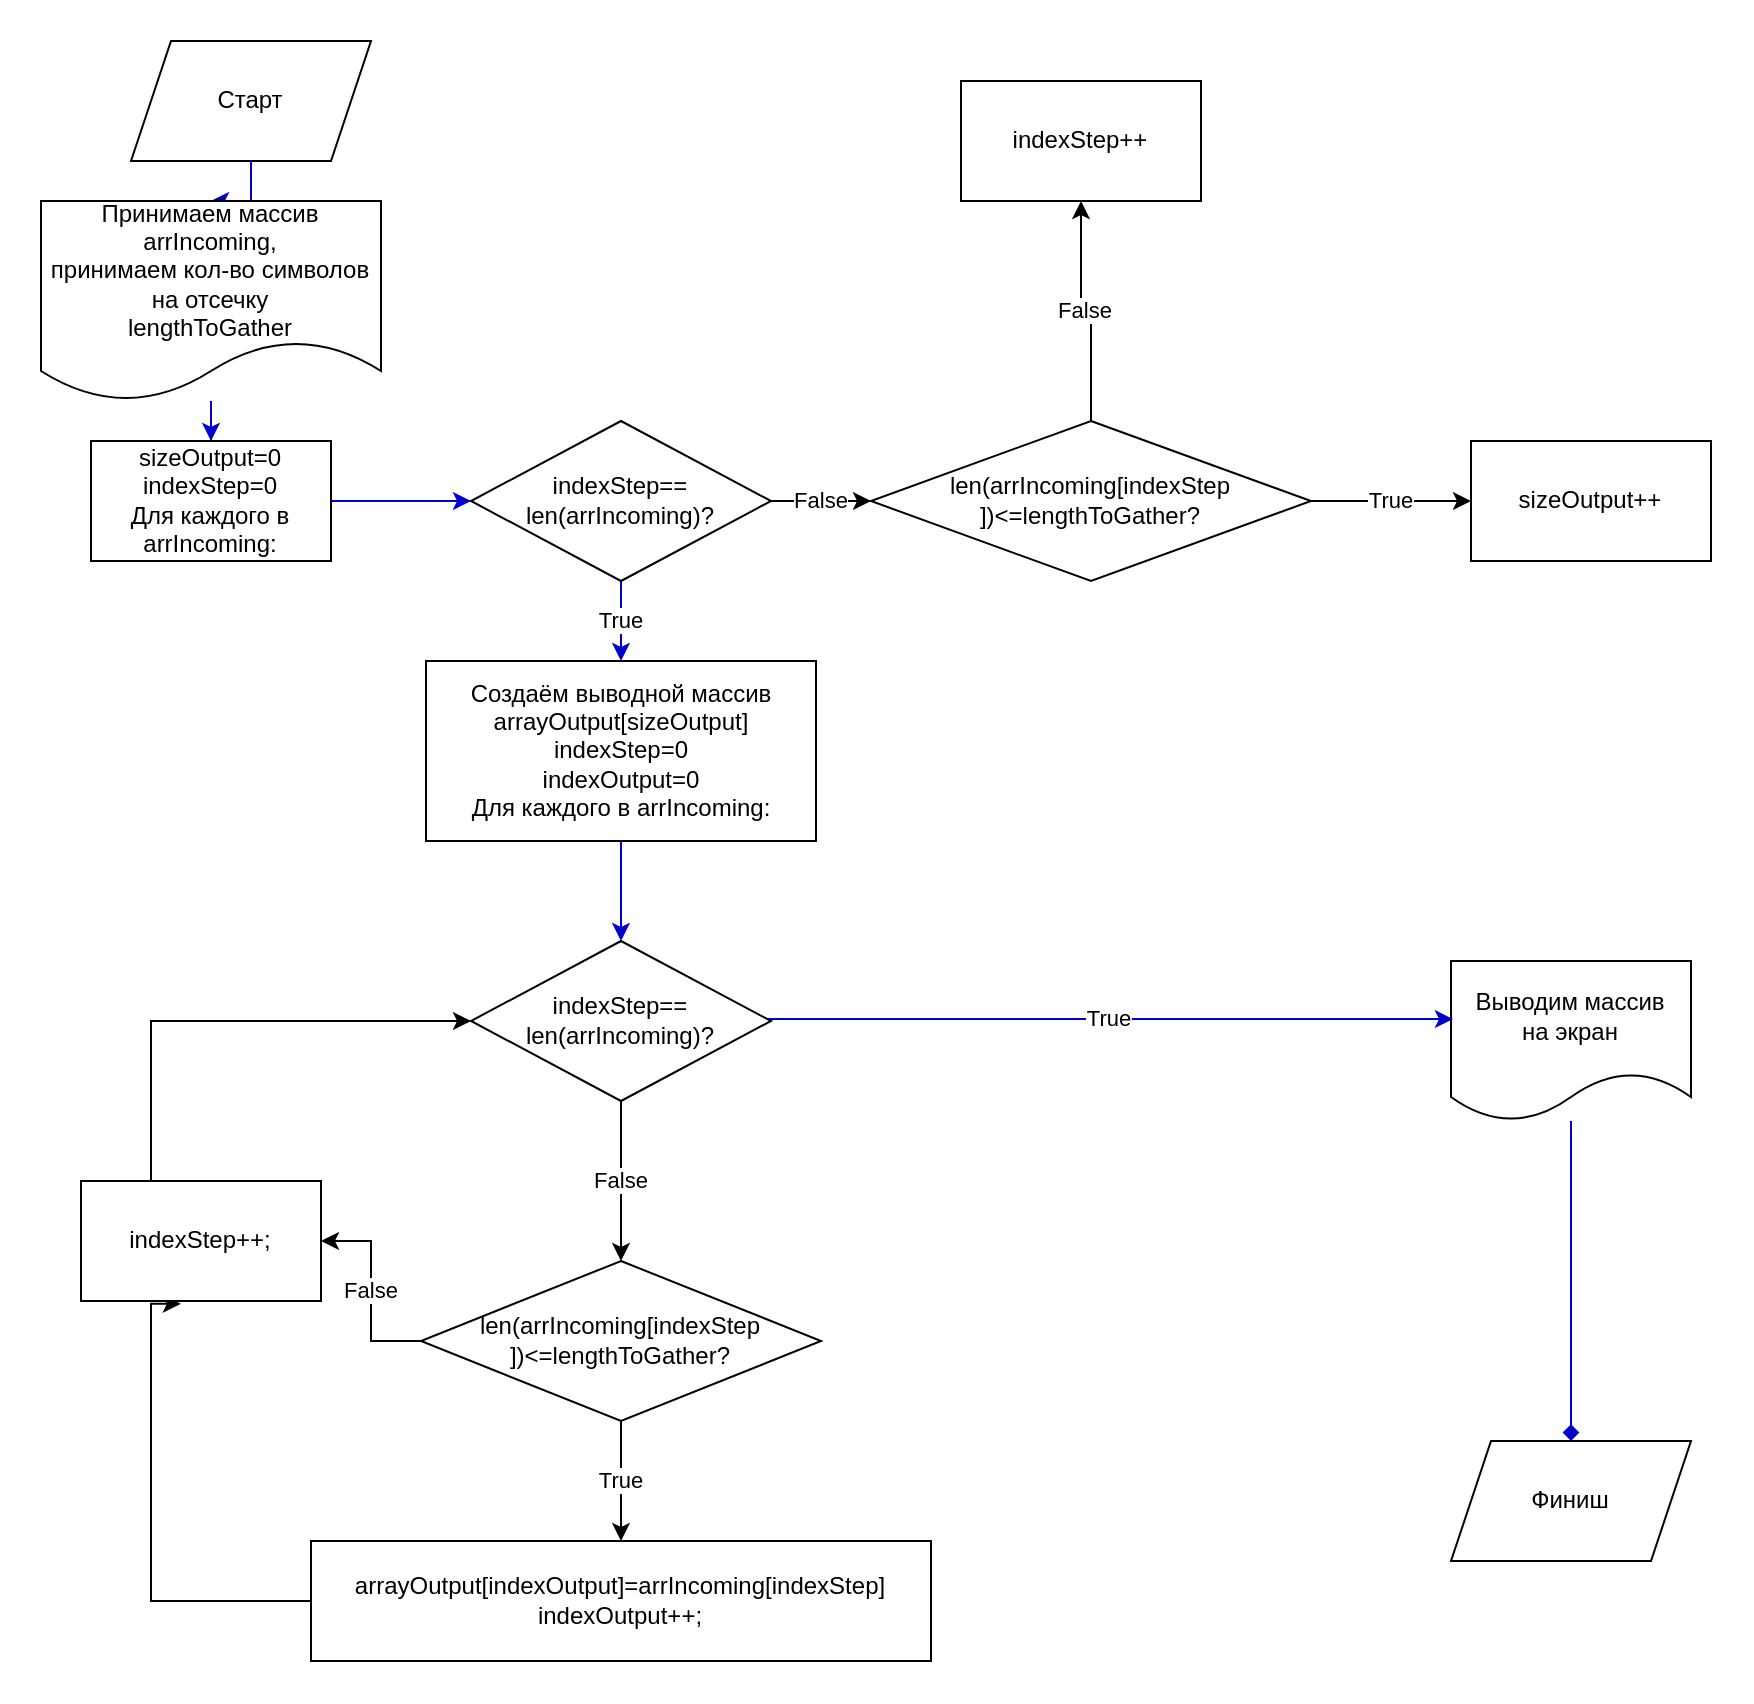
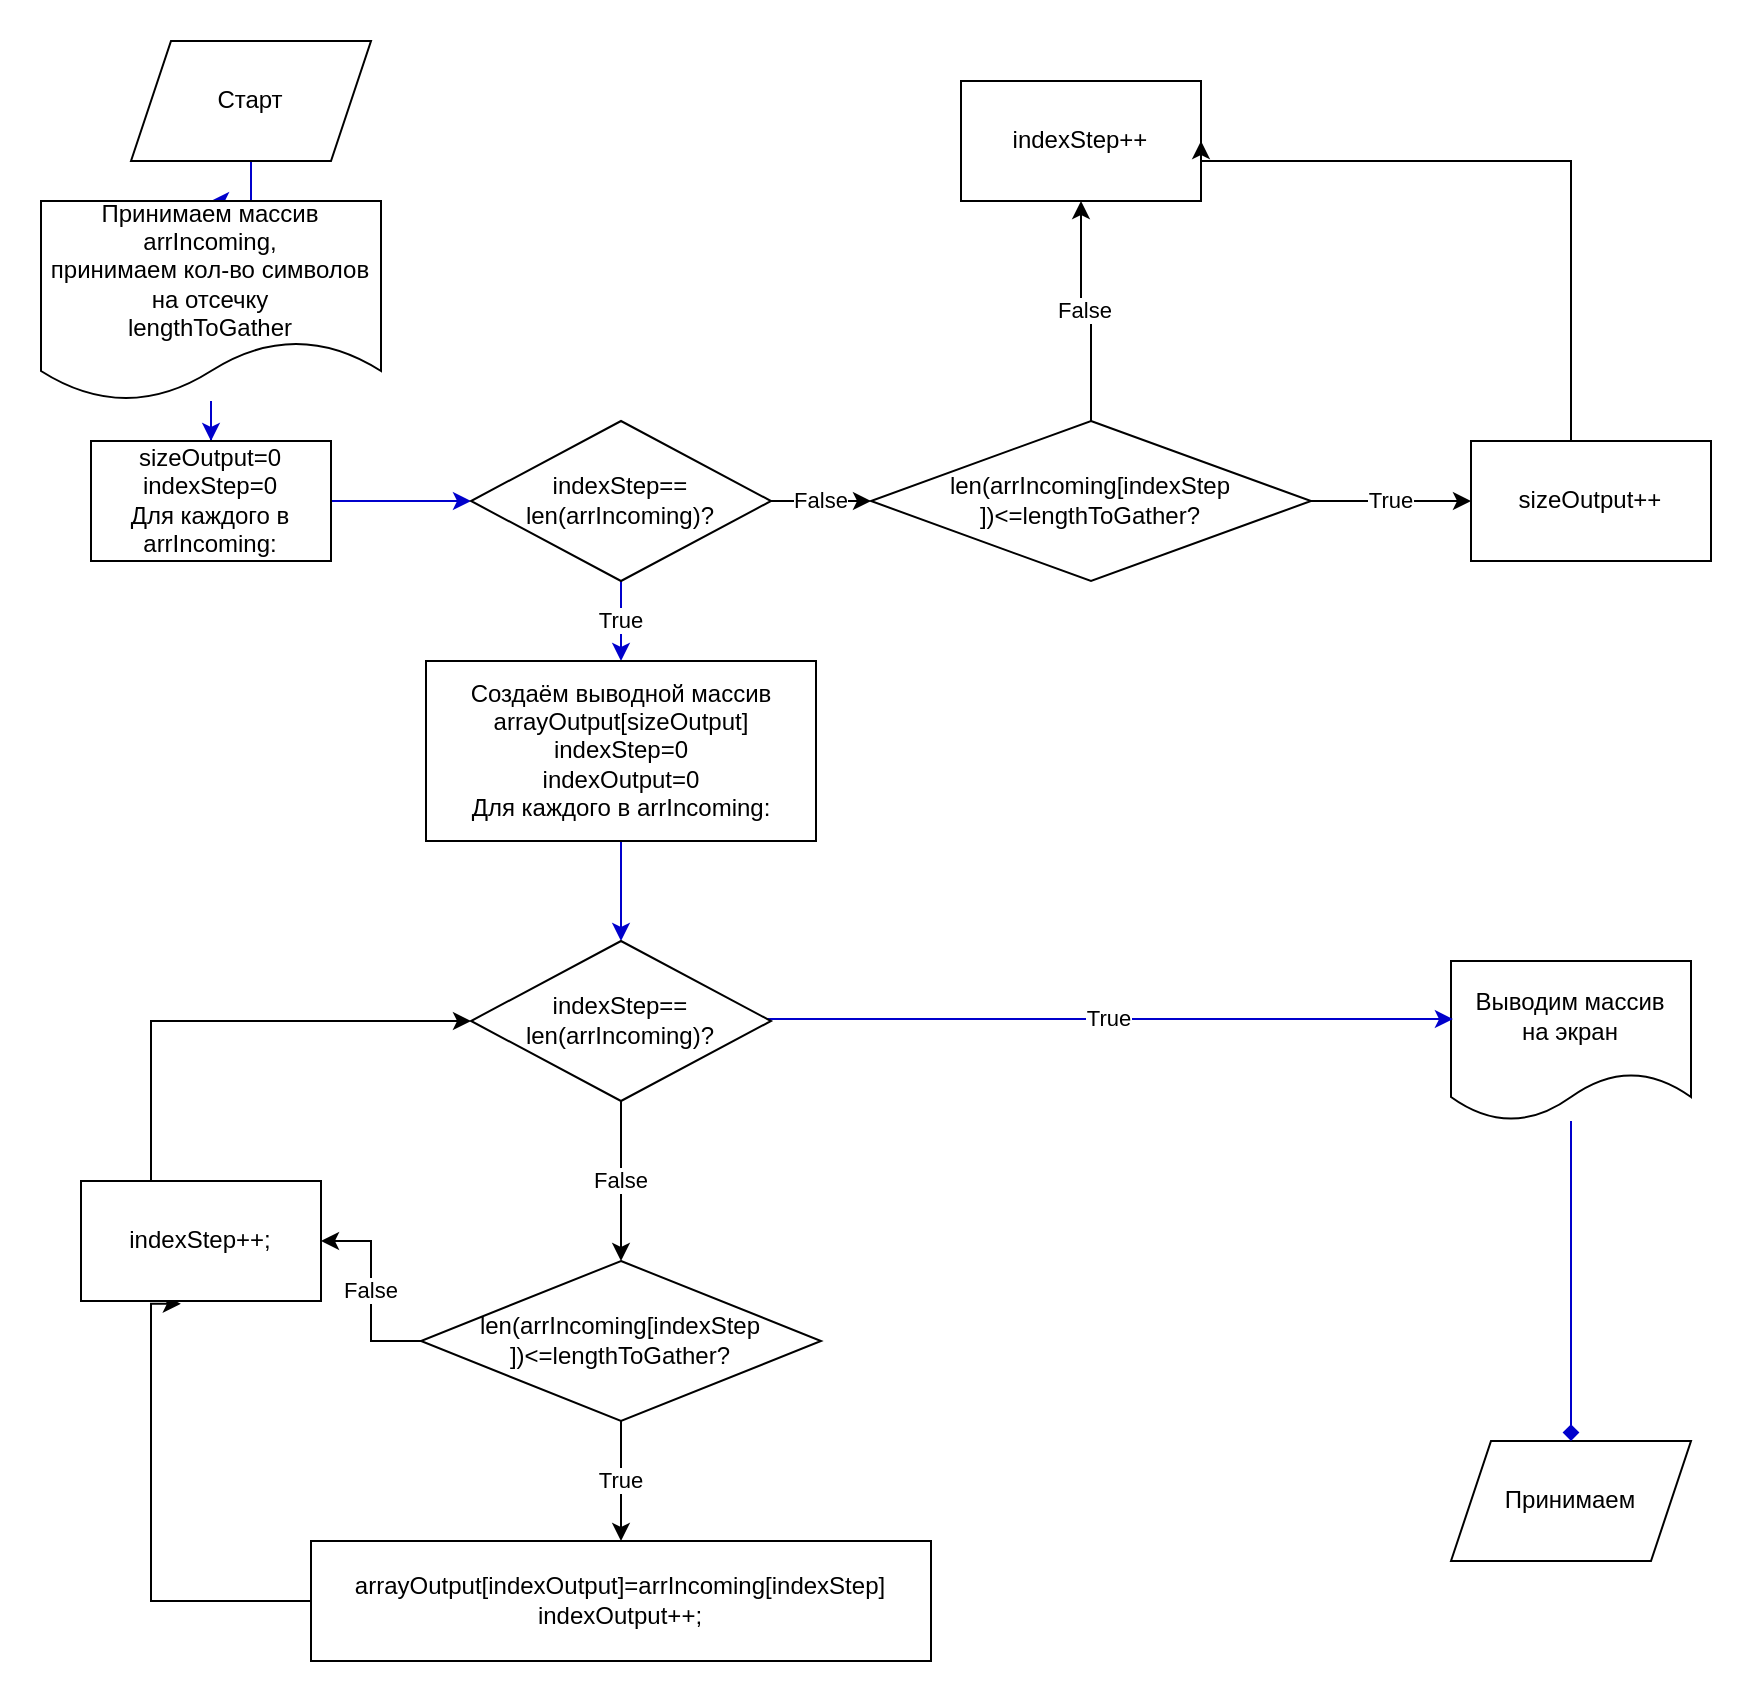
edge "sizeOutput++" -> "indexStep++": added
node "Финиш": label "Финиш" -> "Принимаем"
